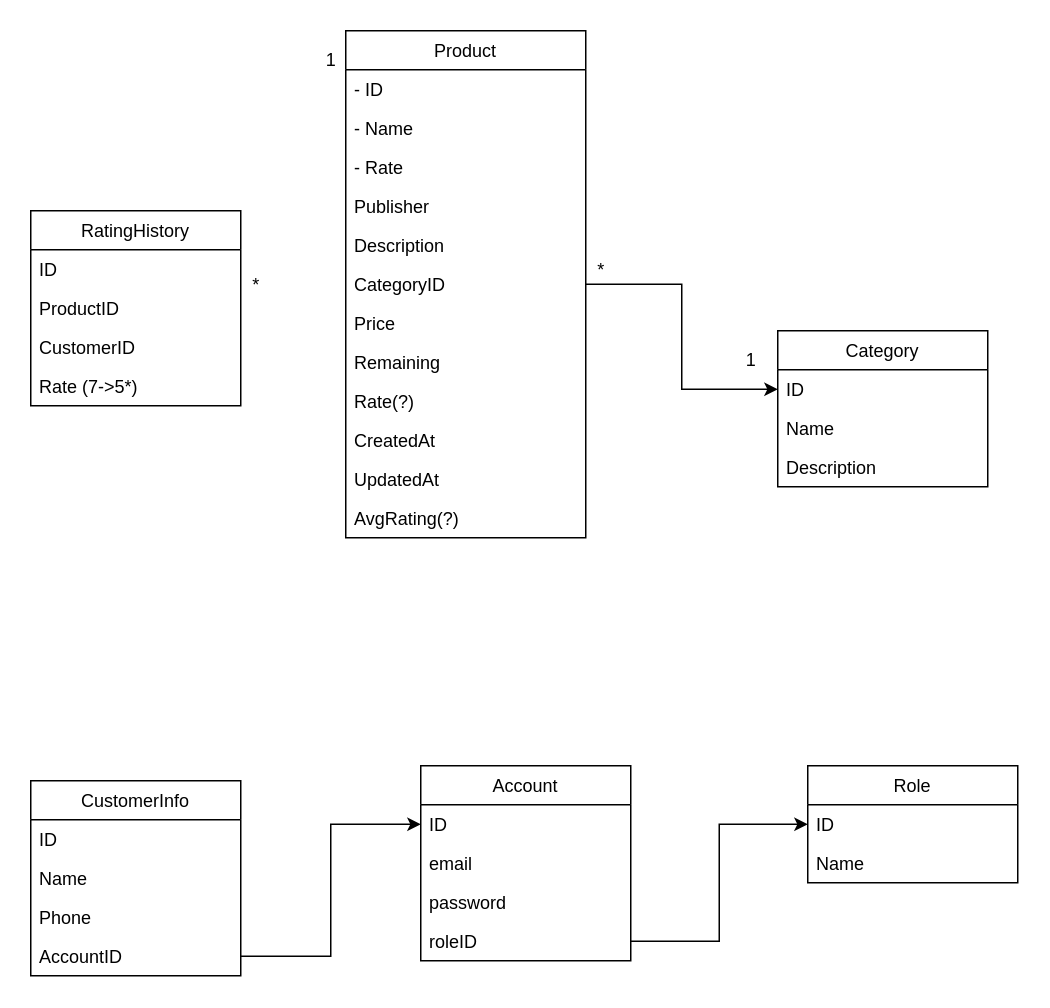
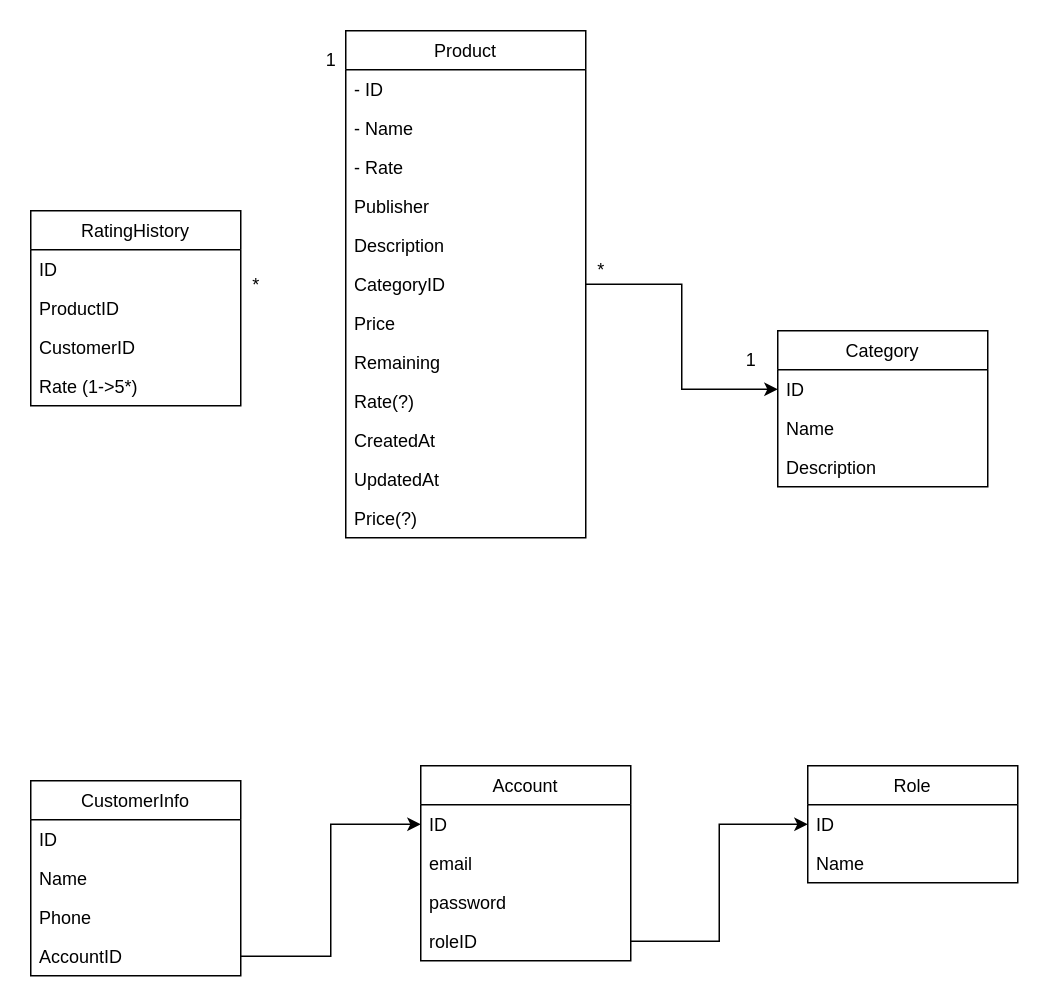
node "Rate (7->5*)": label "Rate (7->5*)" -> "Rate (1->5*)"
node "AvgRating(?)": label "AvgRating(?)" -> "Price(?)"
